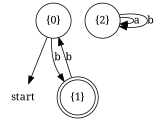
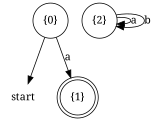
edge "{0}" -> "{1}": label "b" -> "a"
edge "{1}" -> "{0}": removed, label "b"
